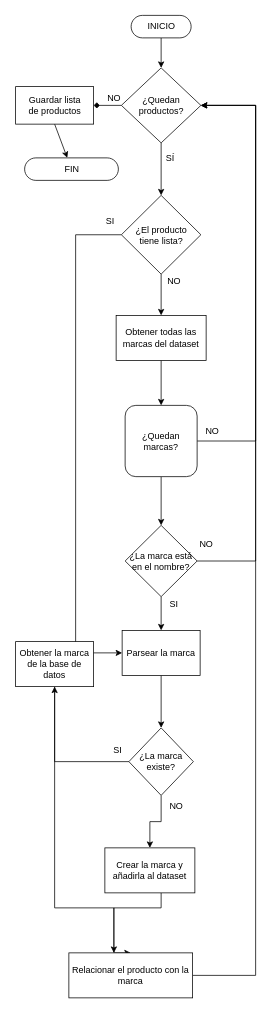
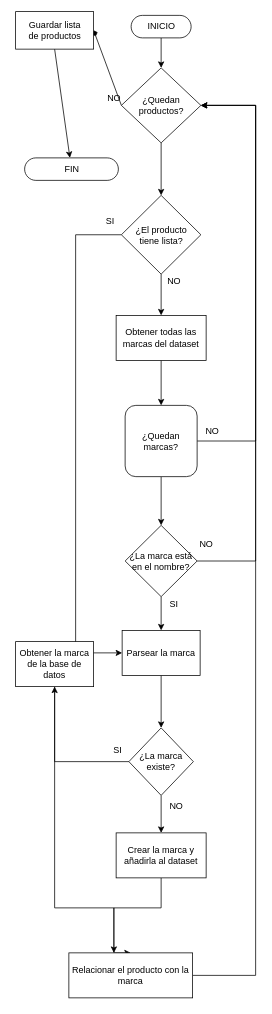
node "Guardar lista de productos": moved (54, 105) -> (54, 30)
node "SÍ": removed
node "Crear la marca y añadirla al dataset": moved (150, 870) -> (161, 855)
